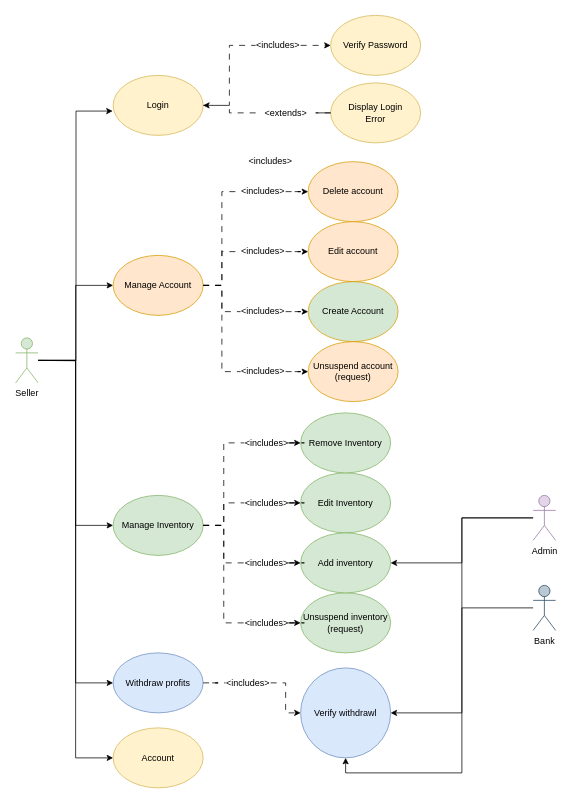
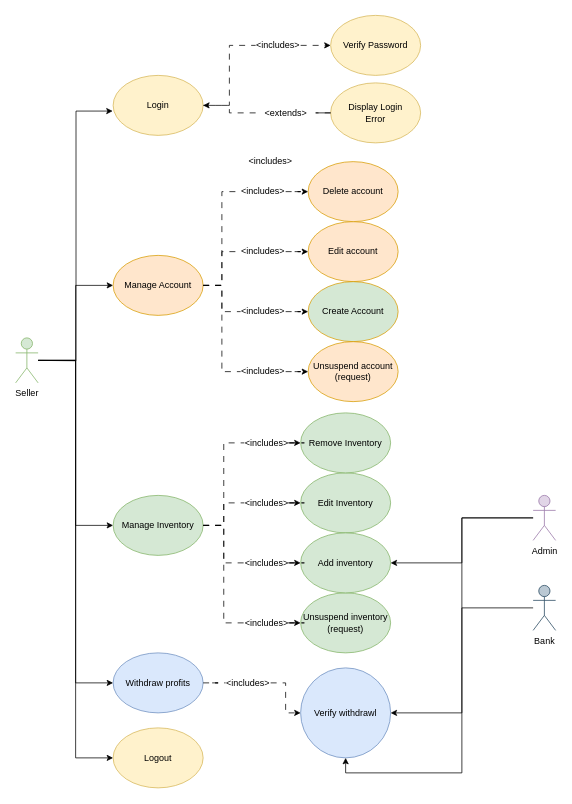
node "Account": label "Account" -> "Logout"
